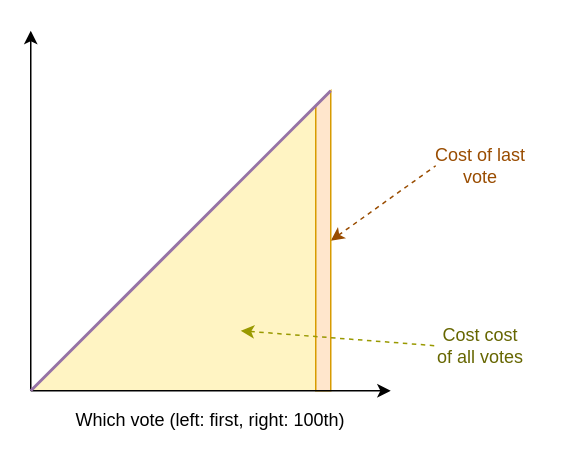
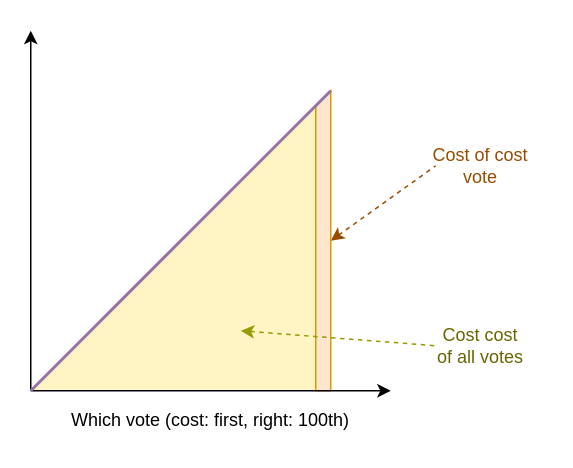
node "Cost of last vote": label "Cost of last vote" -> "Cost of cost vote"
node "Which vote (left: first, right: 100th)": label "Which vote (left: first, right: 100th)" -> "Which vote (cost: first, right: 100th)"
